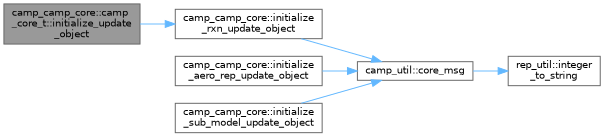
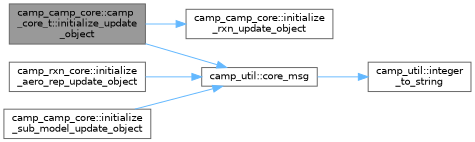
edge "camp_camp_core::initialize _rxn_update_object" -> "camp_util::core_msg": now "camp_camp_core::camp _core_t::initialize_update _object" -> "camp_util::core_msg"
node "camp_camp_core::initialize _aero_rep_update_object": label "camp_camp_core::initialize _aero_rep_update_object" -> "camp_rxn_core::initialize _aero_rep_update_object"
node "rep_util::integer _to_string": label "rep_util::integer _to_string" -> "camp_util::integer _to_string"
